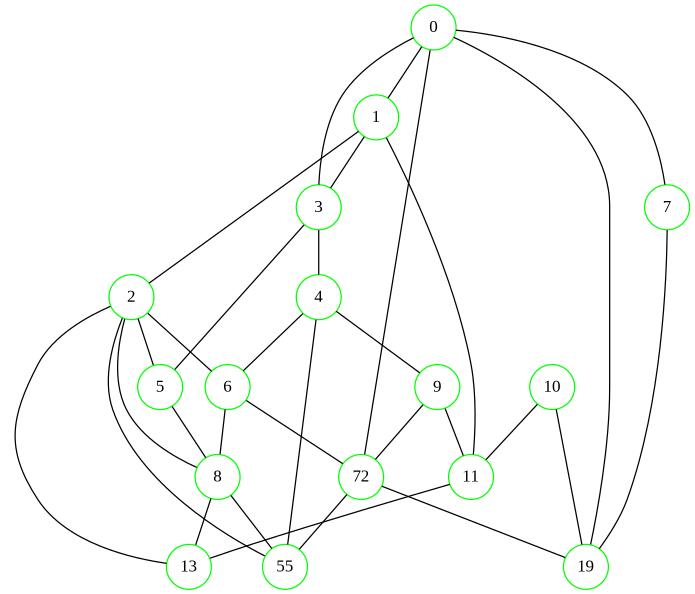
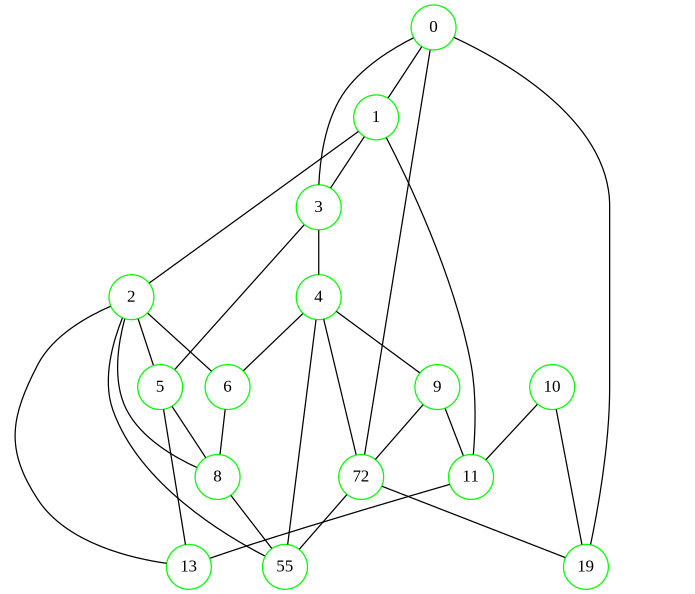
node "7": removed
edge "6" -- "72": now "4" -- "72"
edge "8" -- "13": now "5" -- "13"
